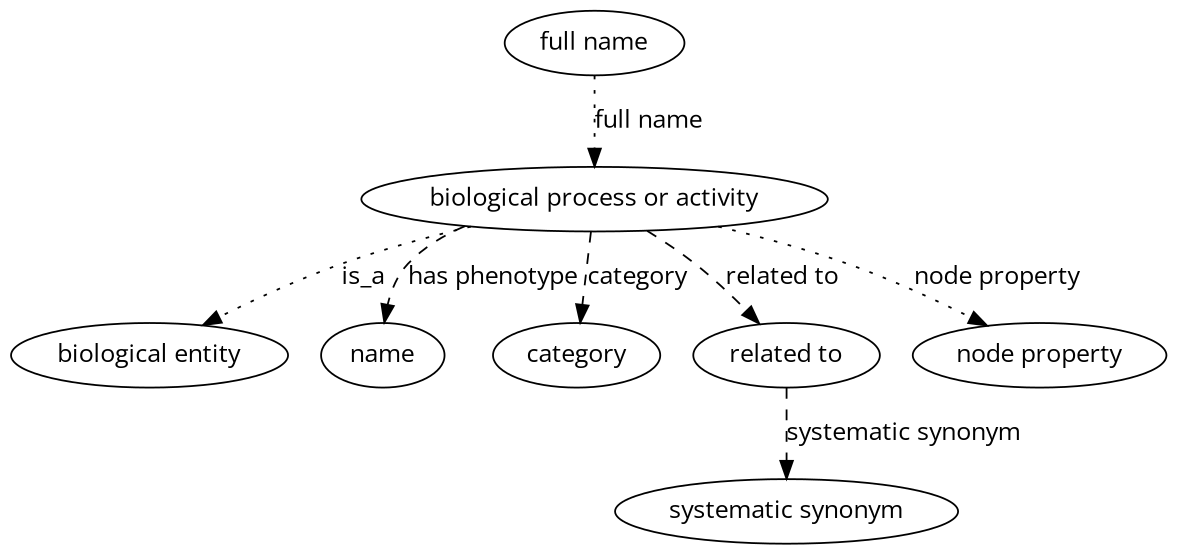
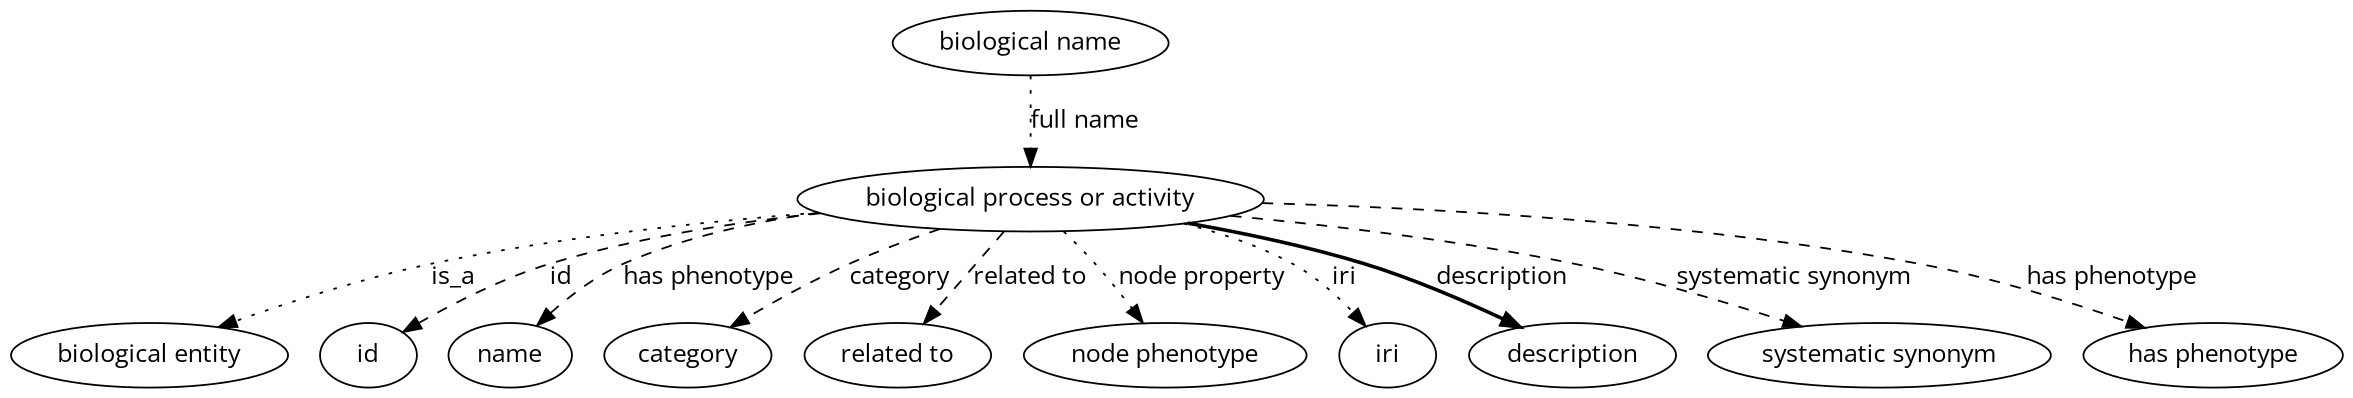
node "full name": label "full name" -> "biological name"
node "id": added
node "node property": label "node property" -> "node phenotype"
node "iri": added
node "description": added
node "has phenotype": added
edge "related to" -> "systematic synonym": now "biological process or activity" -> "systematic synonym"
